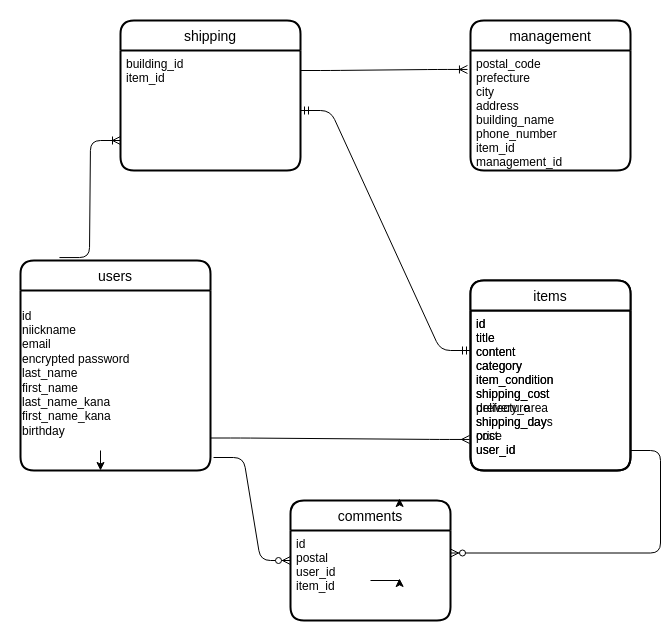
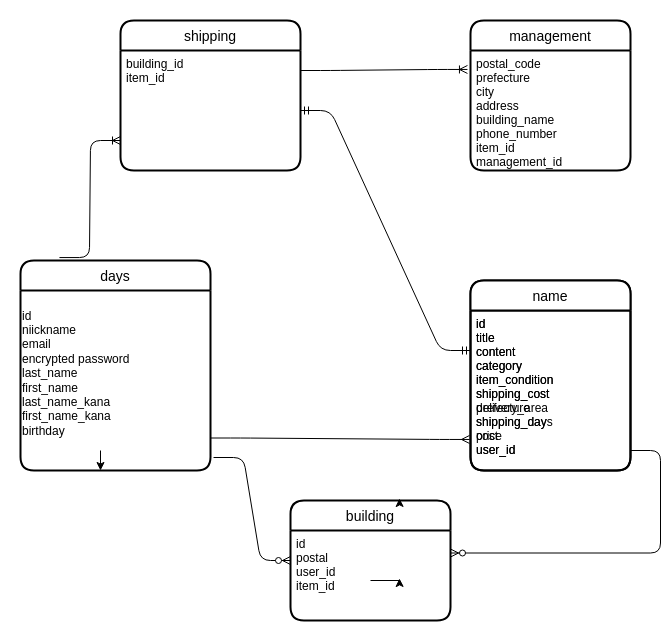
node "users": label "users" -> "days"
node "items": label "items" -> "name"
node "comments": label "comments" -> "building"
